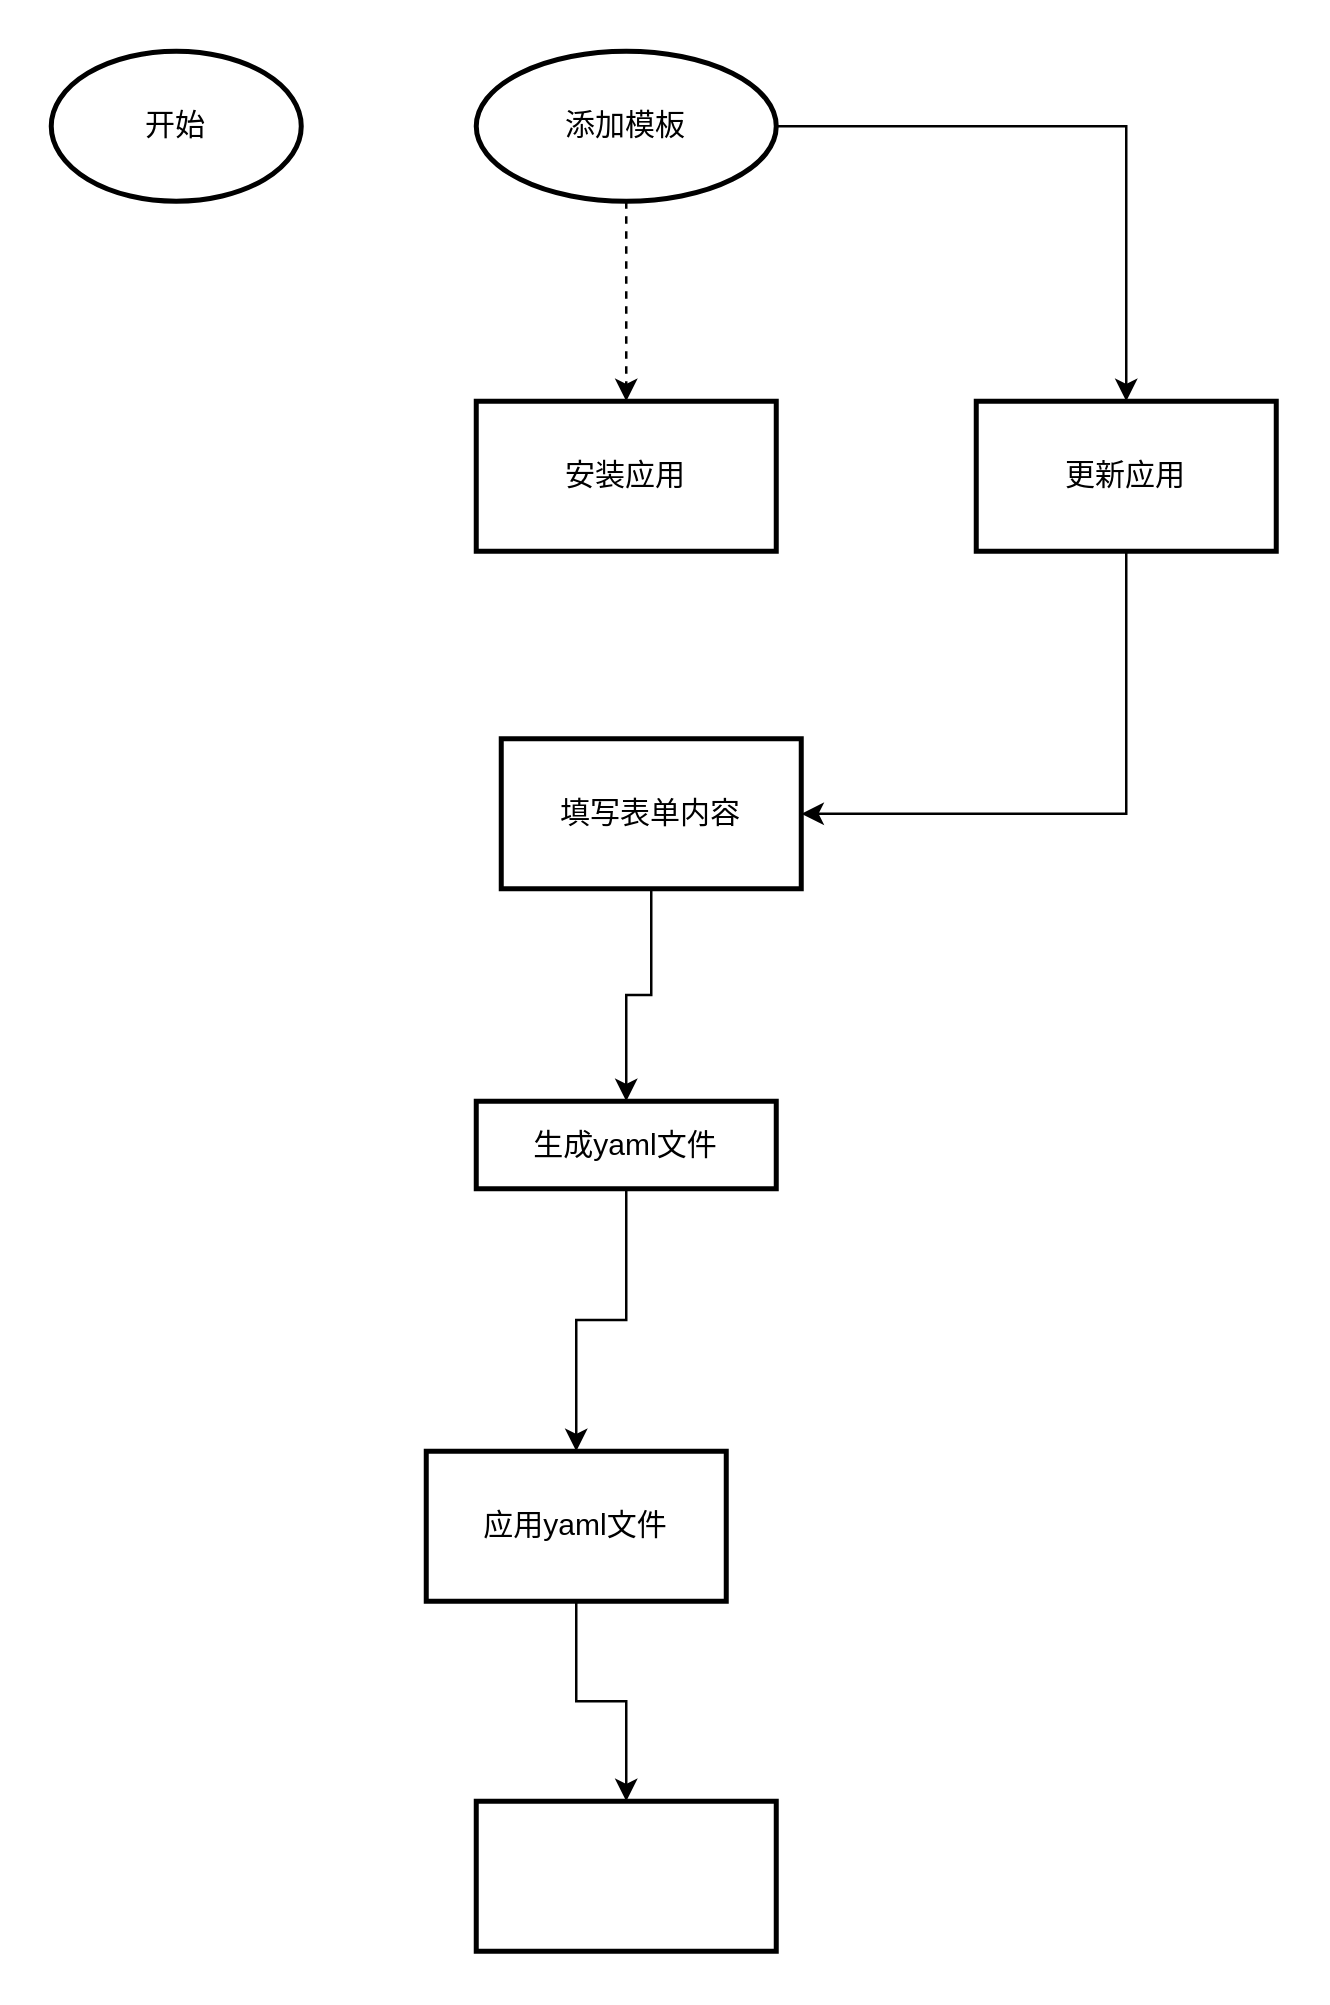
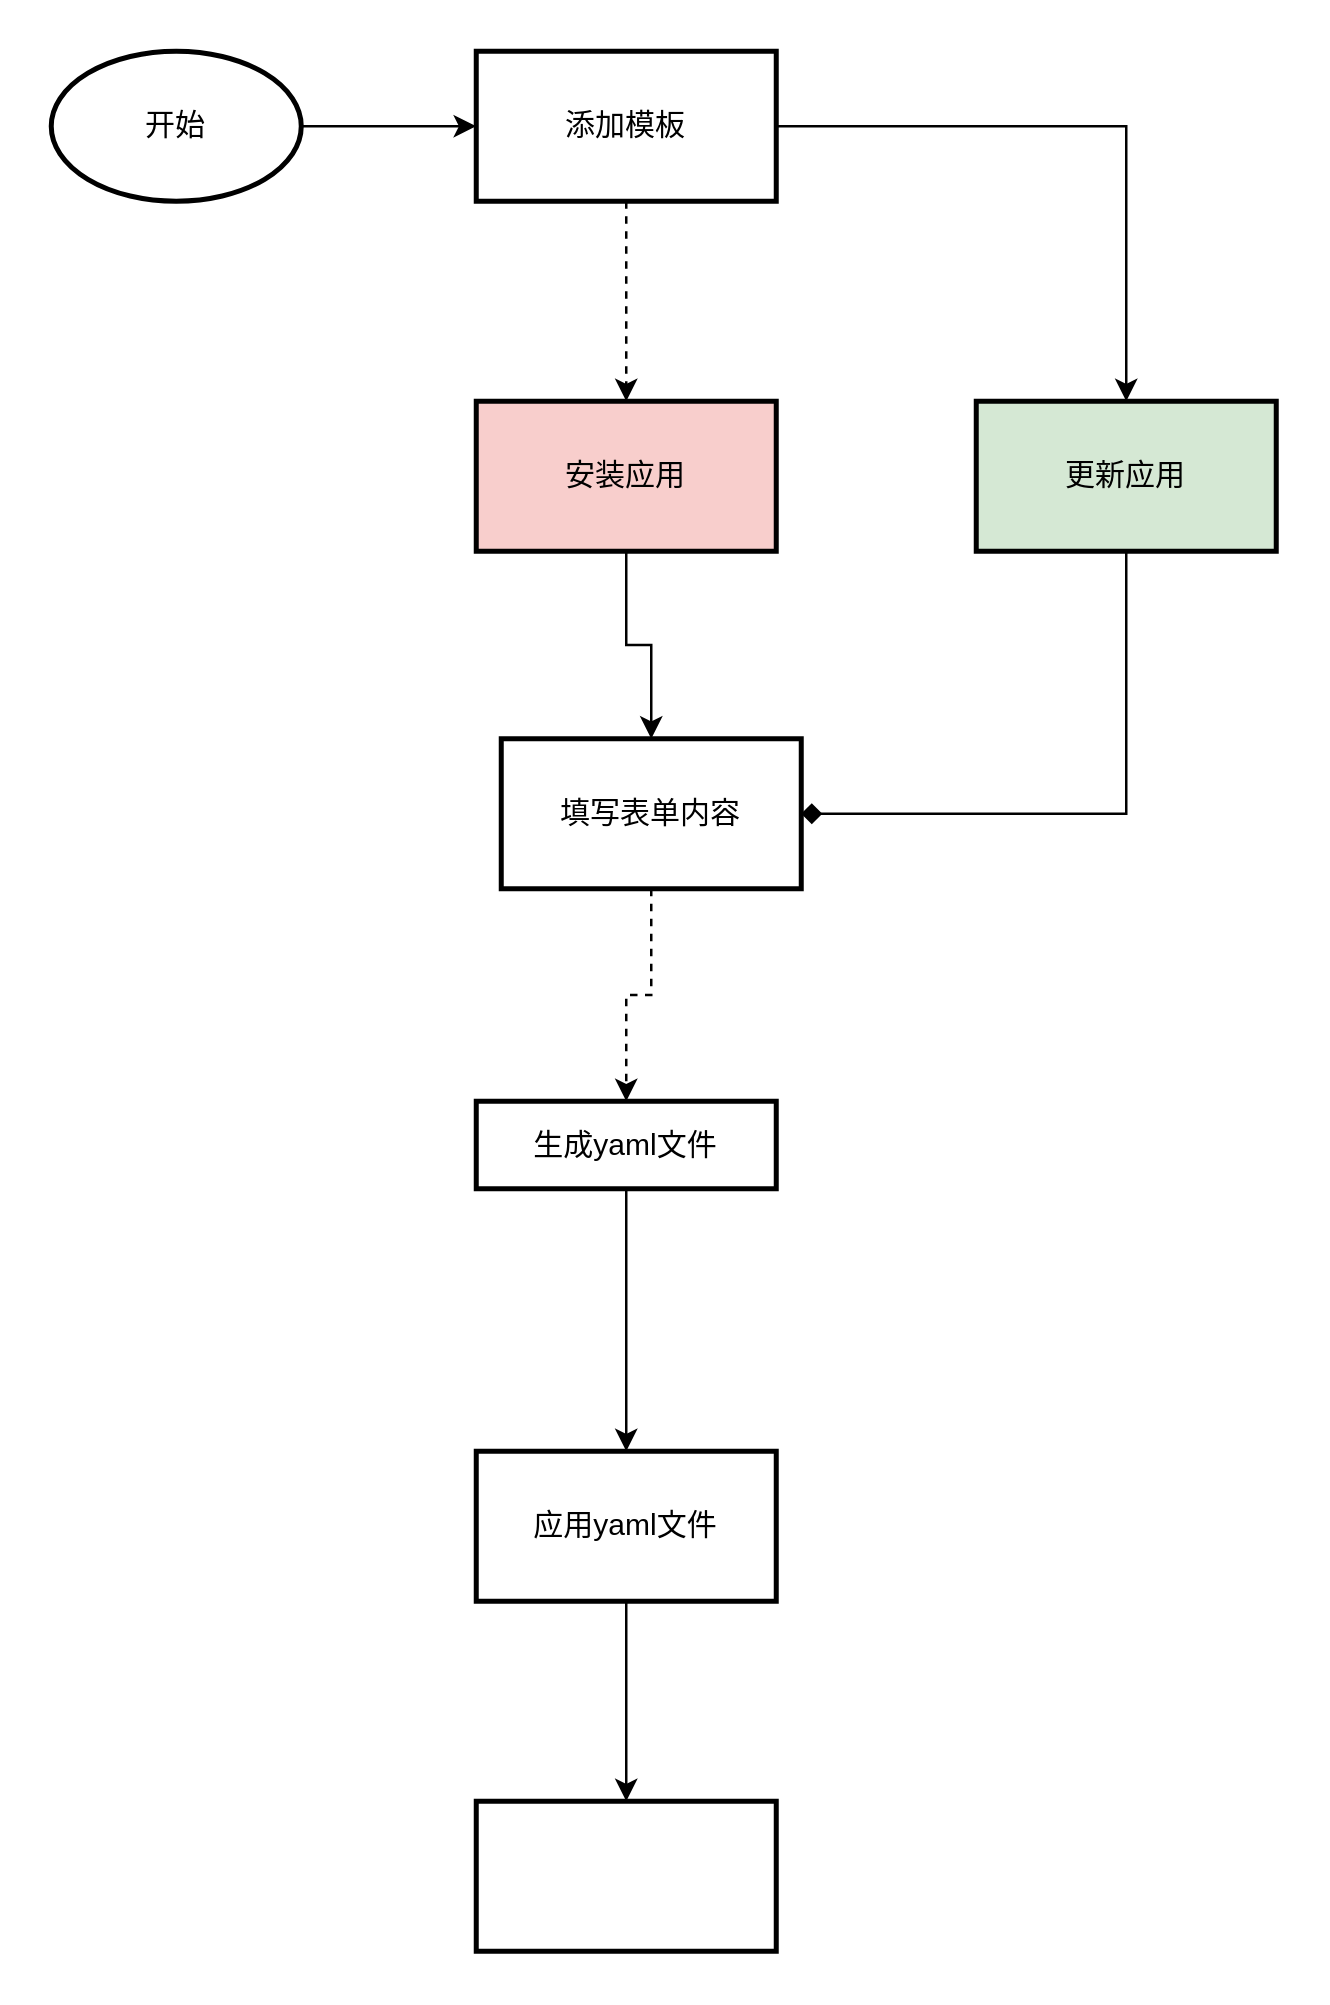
edge "开始" -> "添加模板": added
node "添加模板": shape ellipse -> rectangle
node "安装应用": fillcolor #ffffff -> #f8cecc
node "更新应用": fillcolor #ffffff -> #d5e8d4
edge "安装应用" -> "填写表单内容": added
edge "更新应用" -> "填写表单内容": arrowhead classic -> diamond
edge "填写表单内容" -> "生成yaml文件": style solid -> dashed
node "应用yaml文件": moved (576, 1526) -> (626, 1526)
